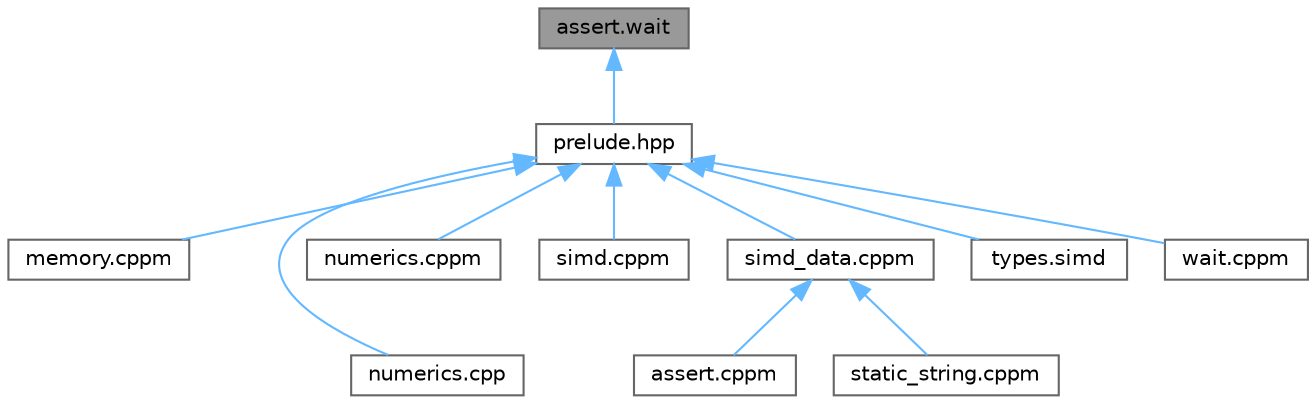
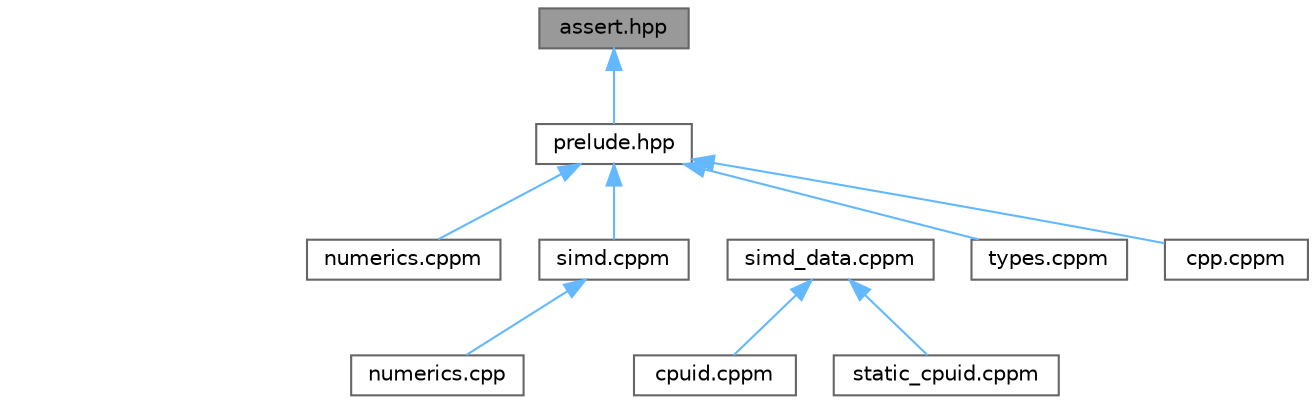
node "assert.wait": label "assert.wait" -> "assert.hpp"
edge "simd_data.cppm" -> "prelude.hpp": removed
edge "numerics.cpp" -> "prelude.hpp": now "numerics.cpp" -> "simd.cppm"
node "memory.cppm": removed
node "types.simd": label "types.simd" -> "types.cppm"
node "wait.cppm": label "wait.cppm" -> "cpp.cppm"
node "assert.cppm": label "assert.cppm" -> "cpuid.cppm"
node "static_string.cppm": label "static_string.cppm" -> "static_cpuid.cppm"
